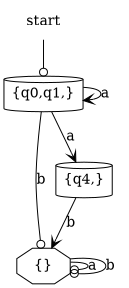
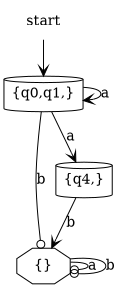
edge "start" -> "{q0,q1,}": arrowhead odot -> vee
